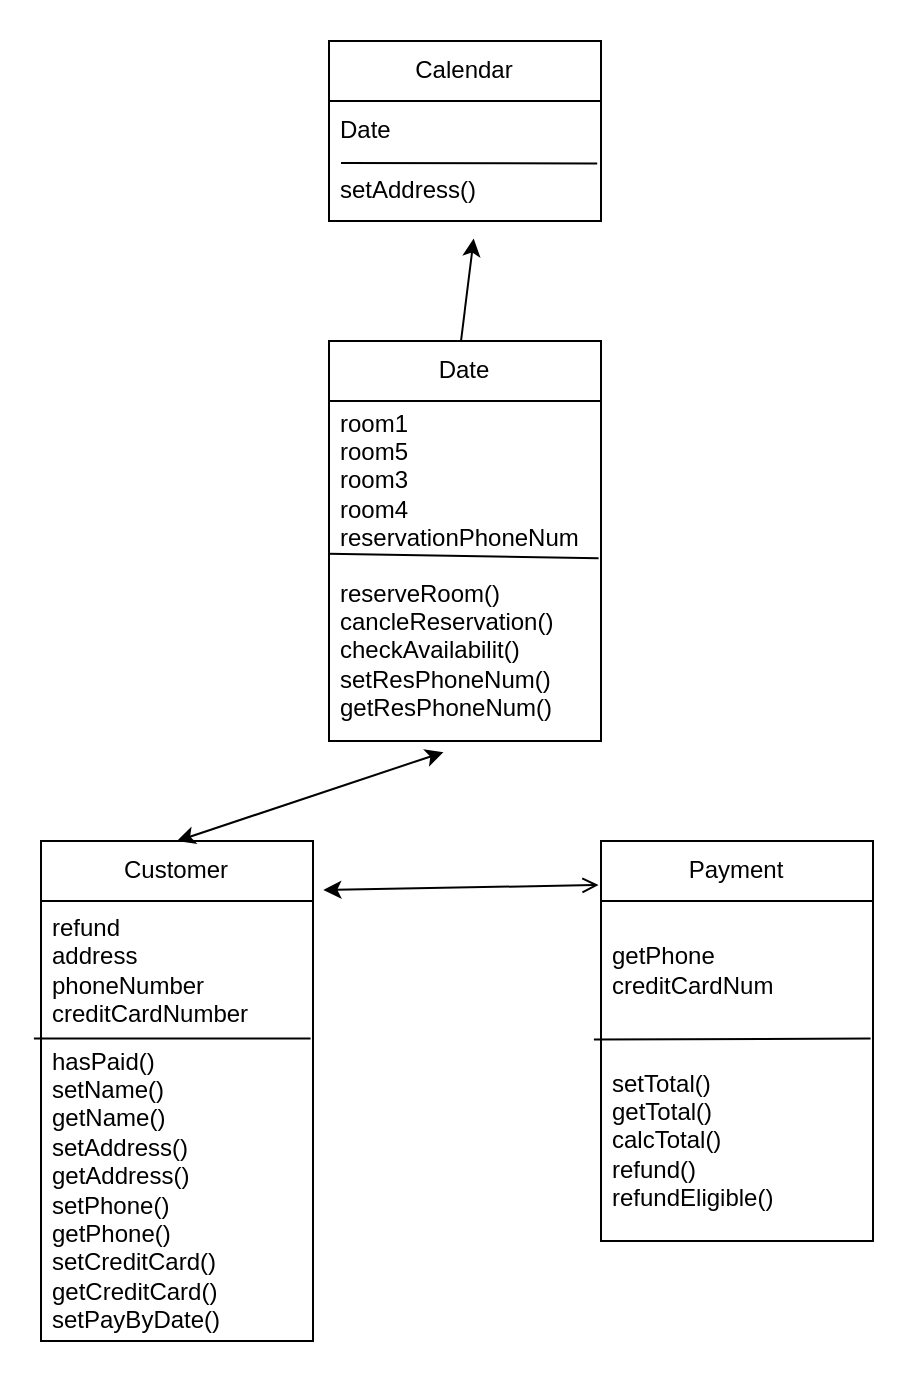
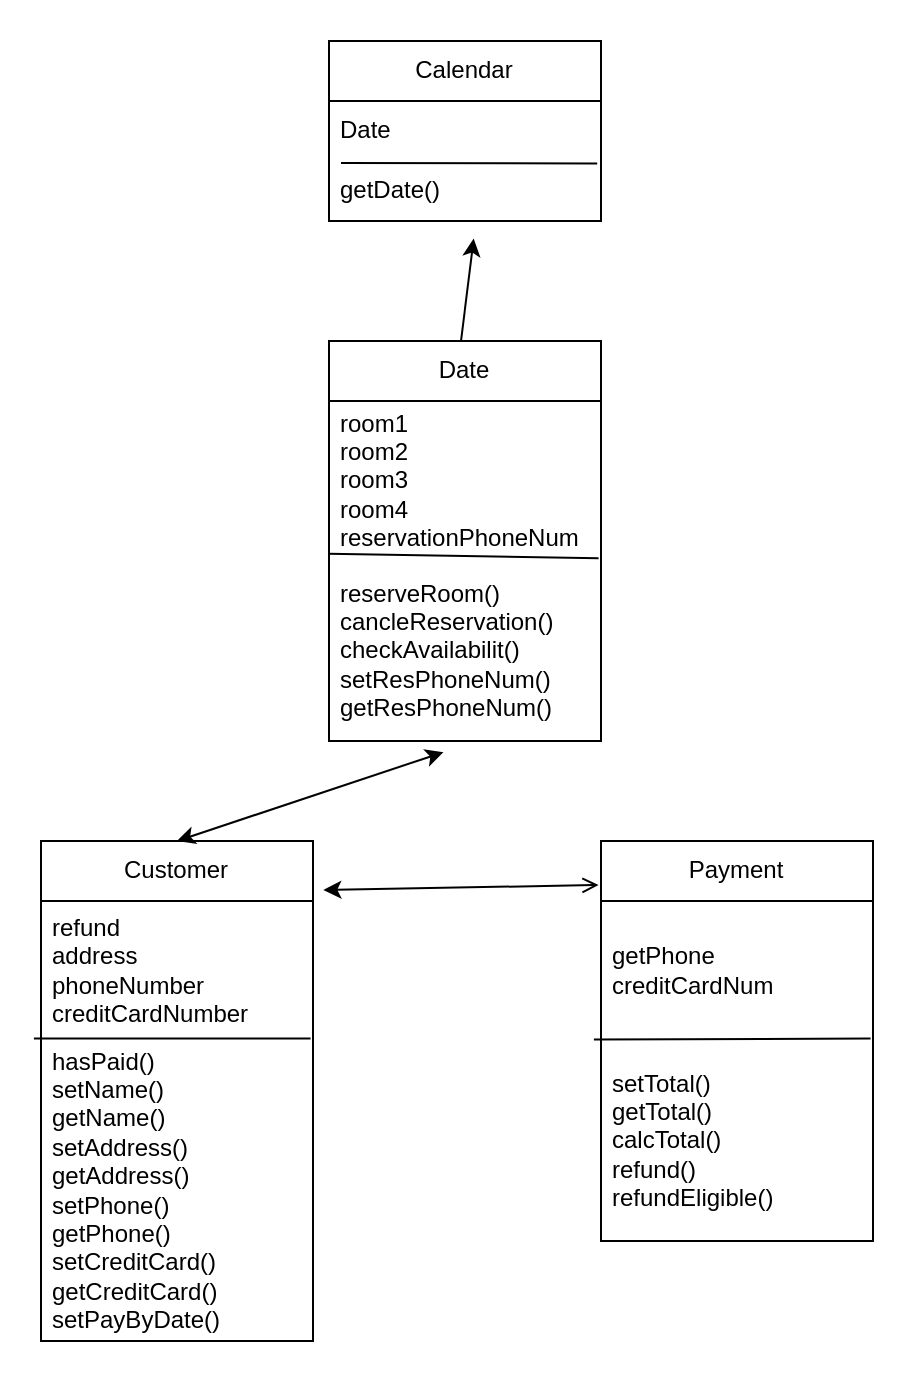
node "setAddress()": label "setAddress()" -> "getDate()"
node "room1 room5 room3 room4 reservationPhoneNum": label "room1 room5 room3 room4 reservationPhoneNum" -> "room1 room2 room3 room4 reservationPhoneNum"
